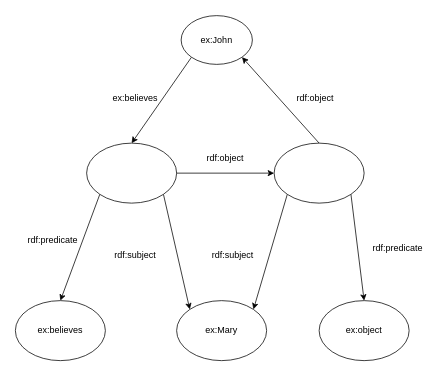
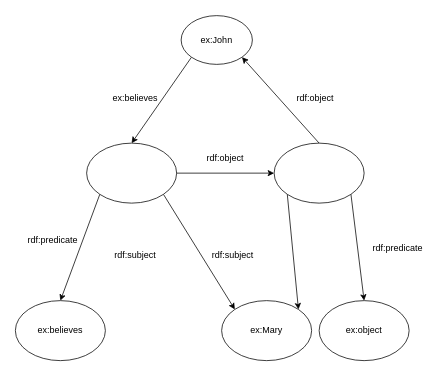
node "ex:Mary": moved (222, 330) -> (267, 330)
